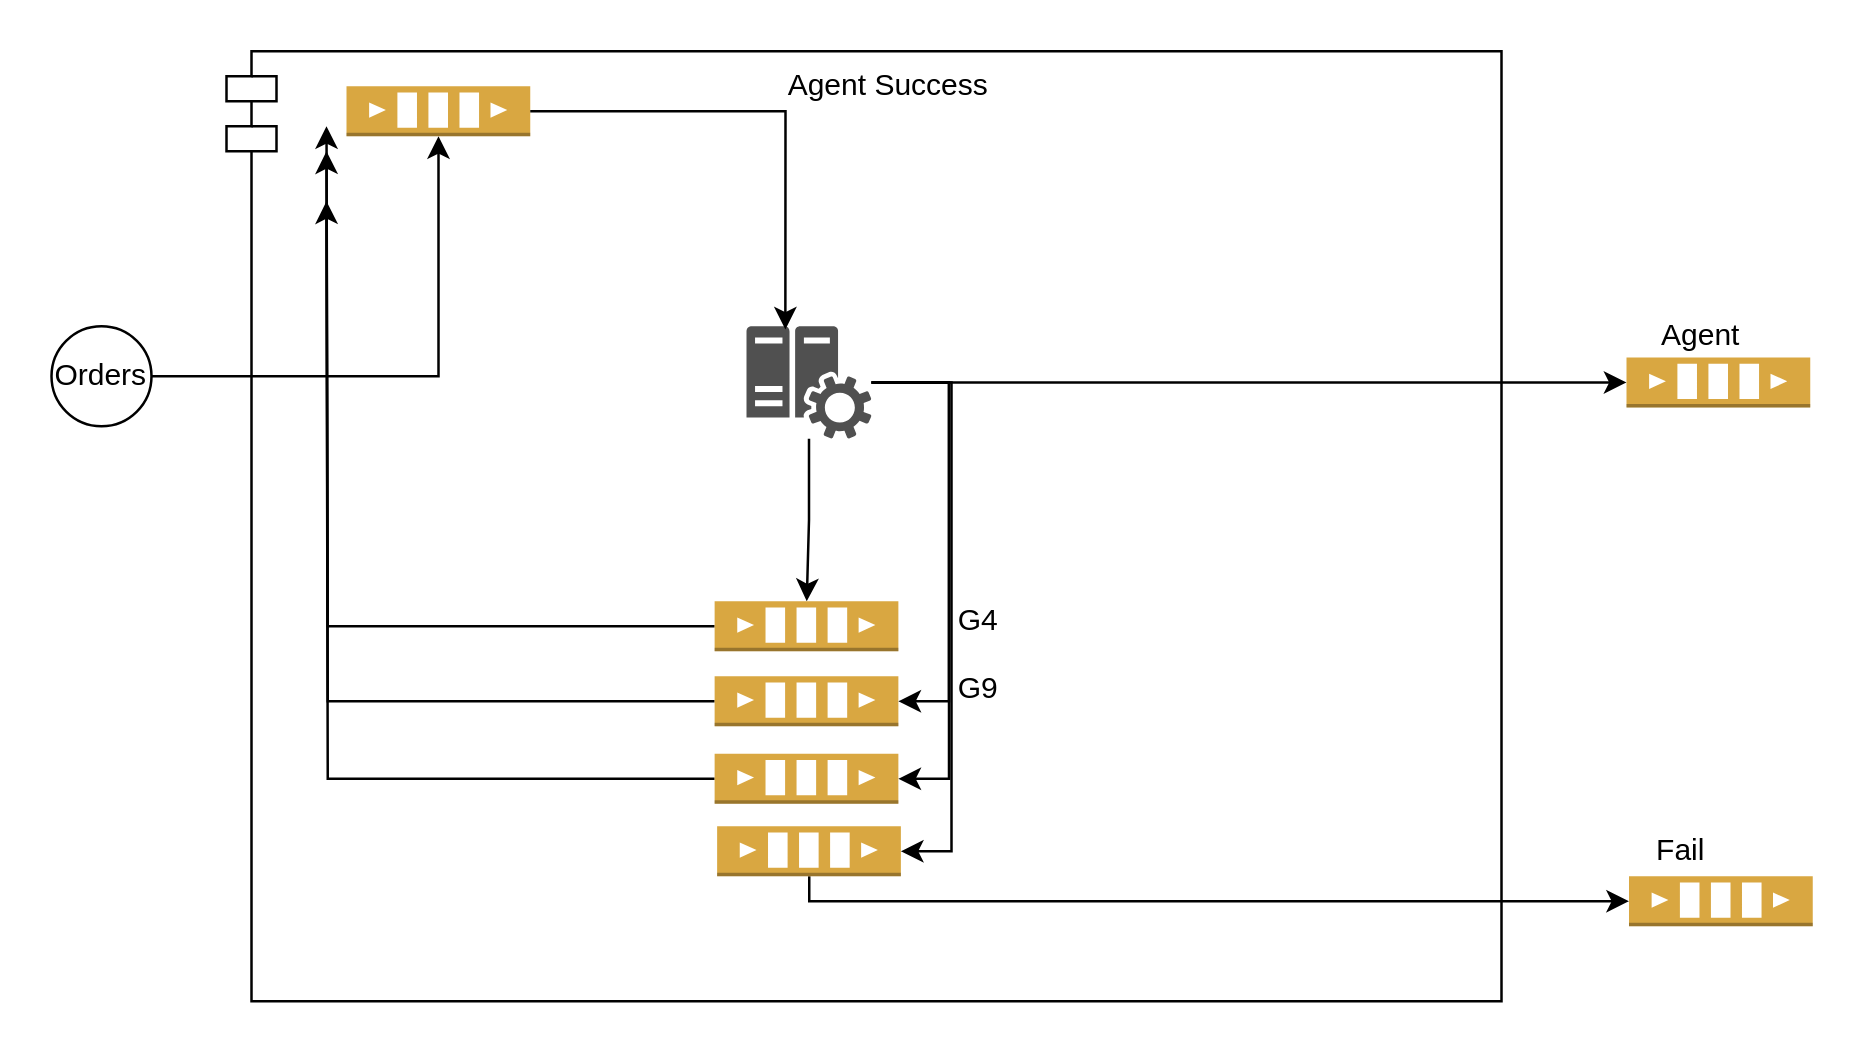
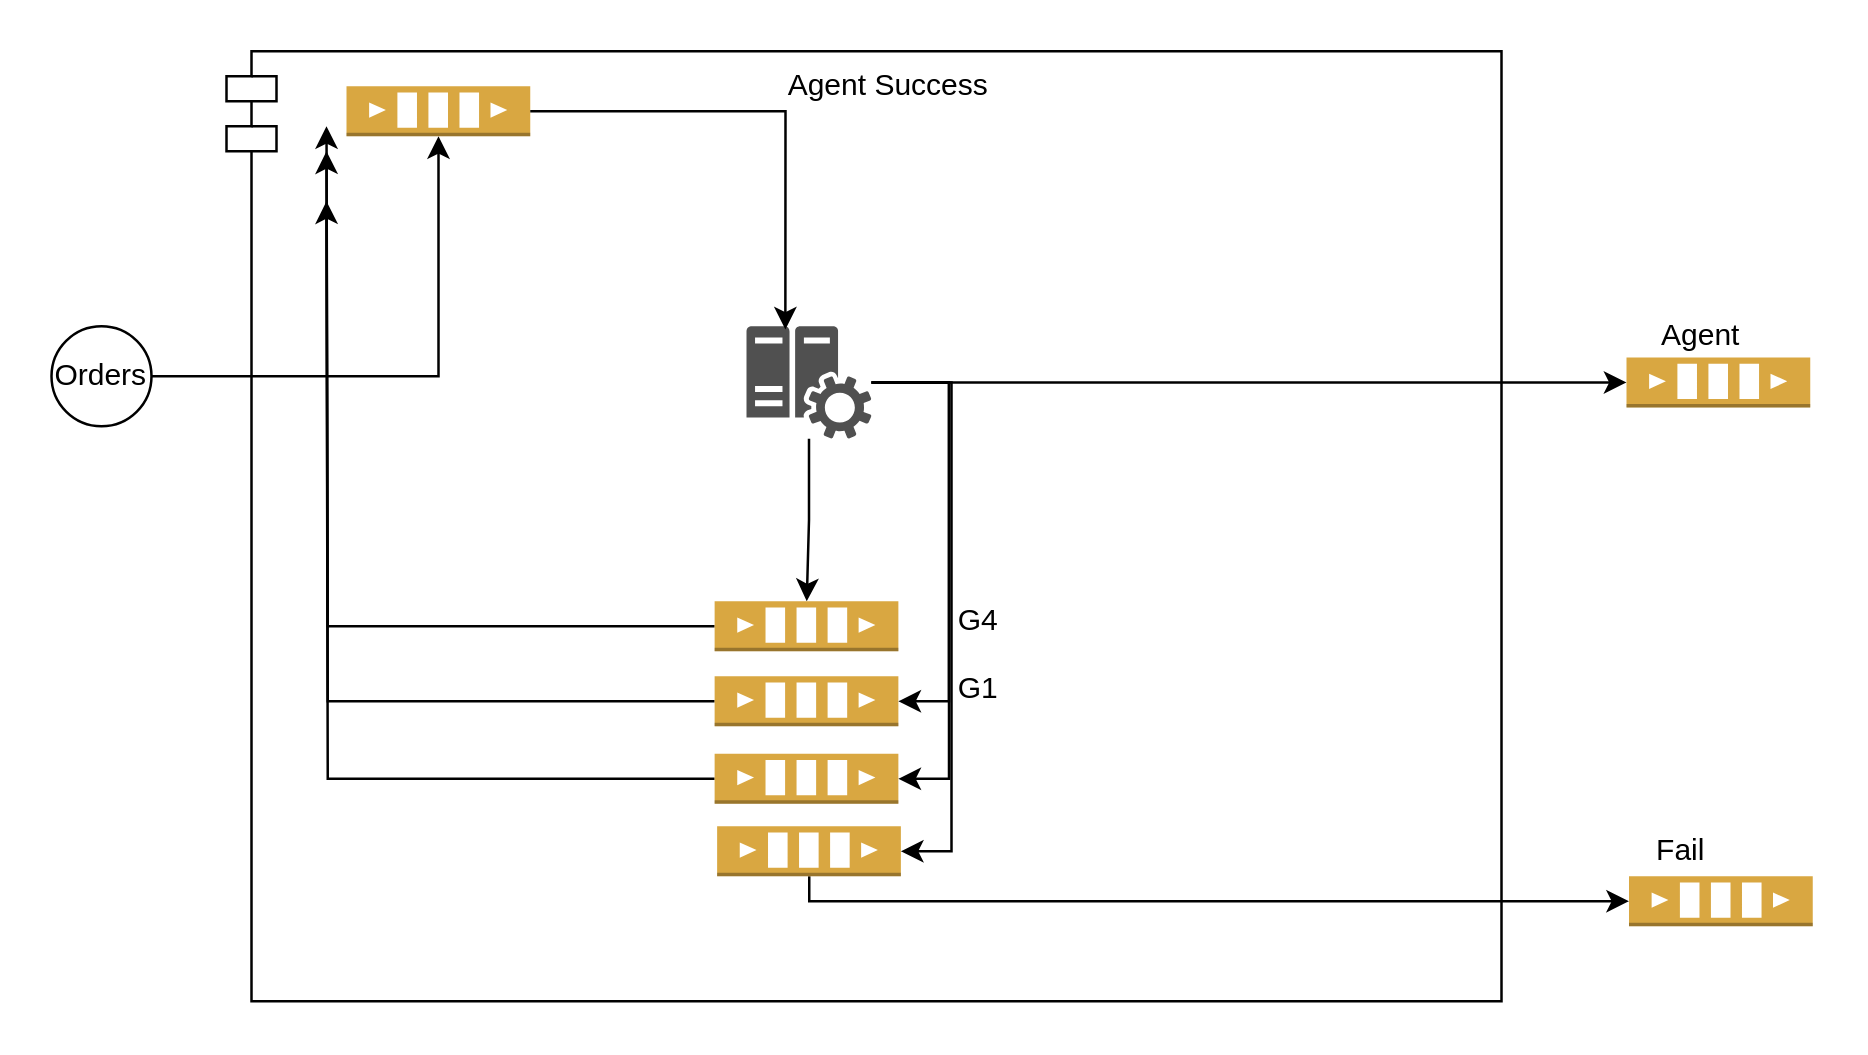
node "G9": label "G9" -> "G1"
